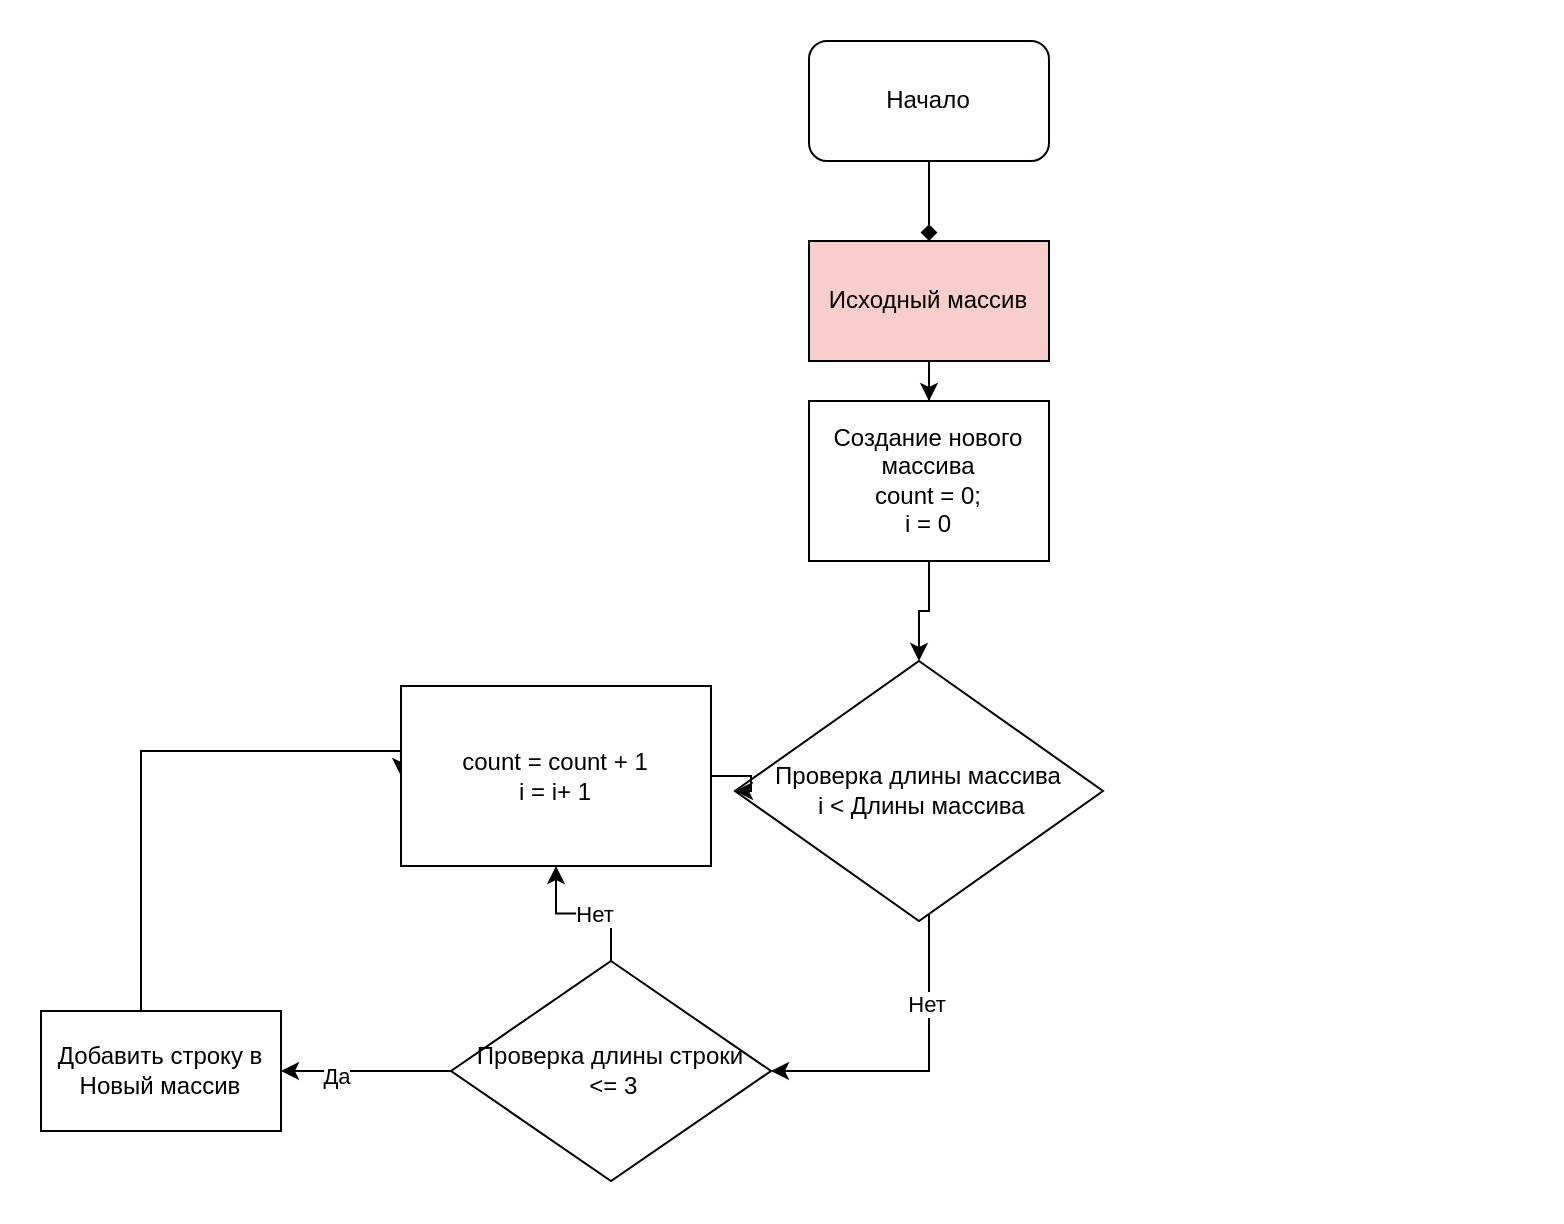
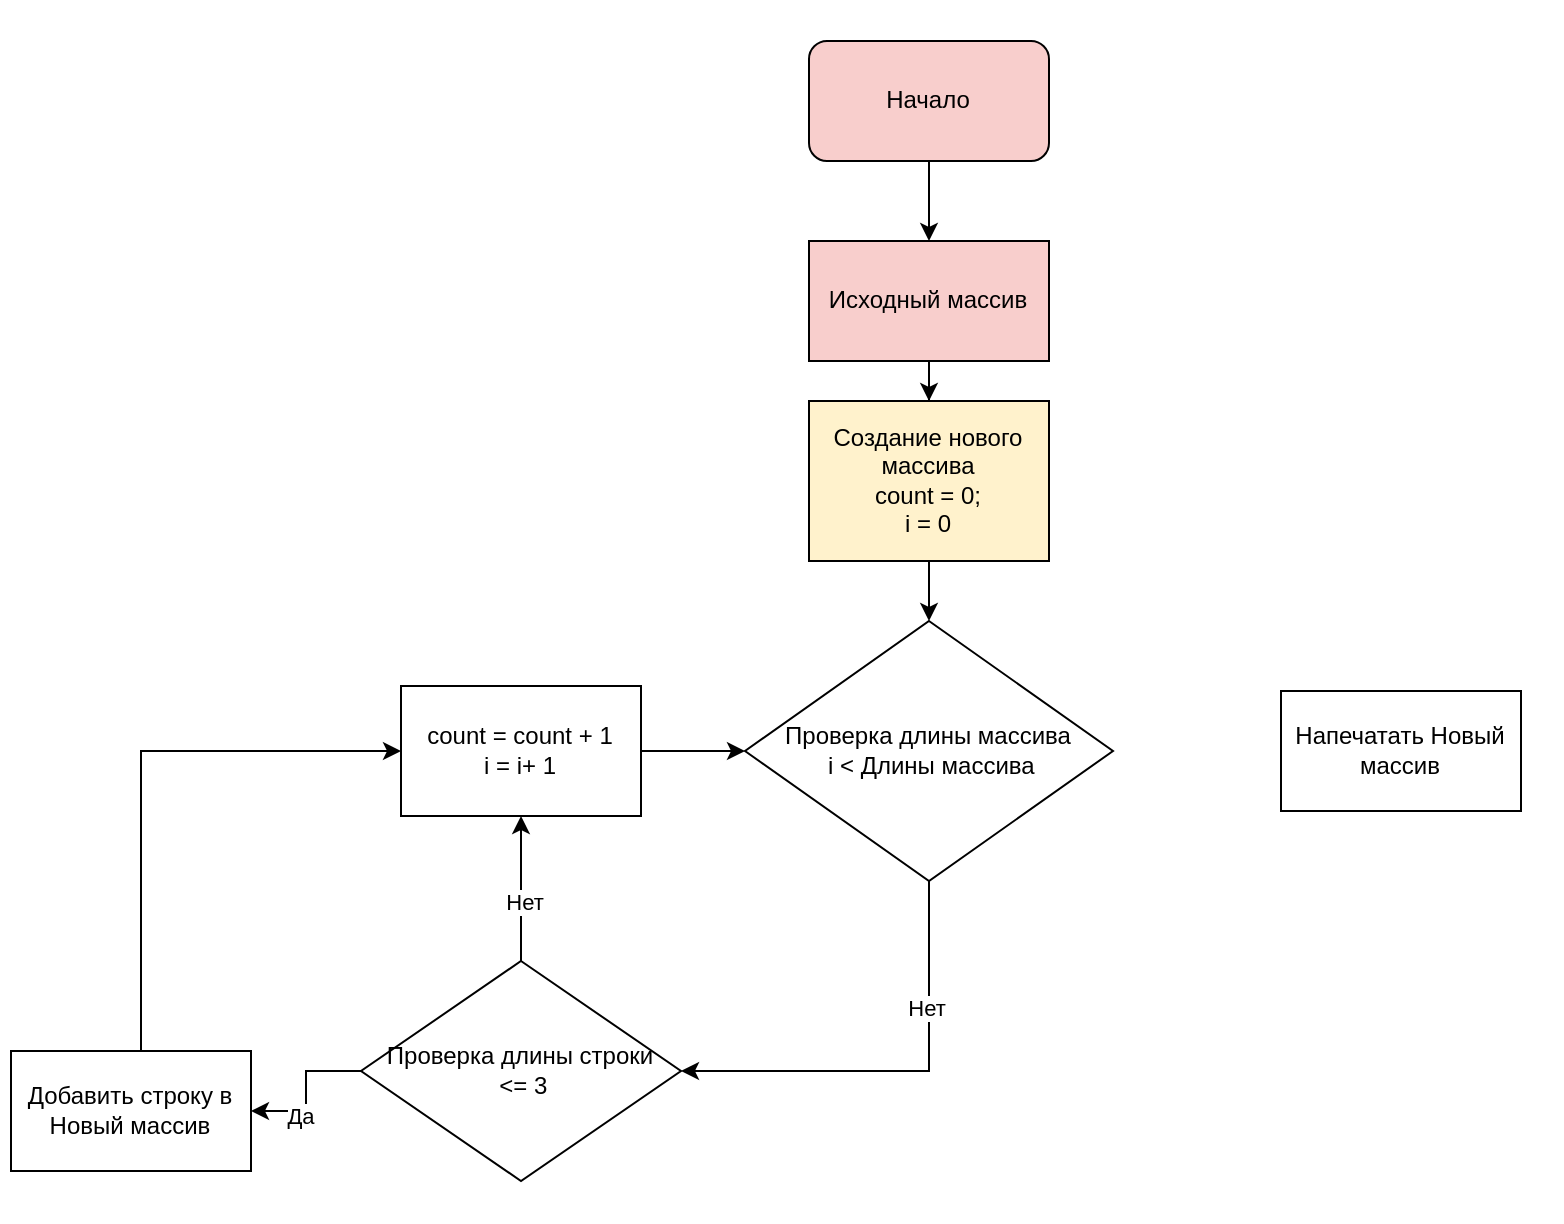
node "Начало": fillcolor #ffffff -> #f8cecc
edge "Начало" -> "Исходный массив": arrowhead diamond -> classic
node "Создание нового массива count = 0; i = 0": fillcolor #ffffff -> #fff2cc
node "Напечатать Новый массив": added
node "count = count + 1 i = i+ 1": size 310x180 -> 240x130
node "Проверка длины массива i < Длины массива": moved (919, 791) -> (929, 751)
node "Добавить строку в Новый массив": moved (161, 1071) -> (131, 1111)
node "Проверка длины строки <= 3": moved (611, 1071) -> (521, 1071)
